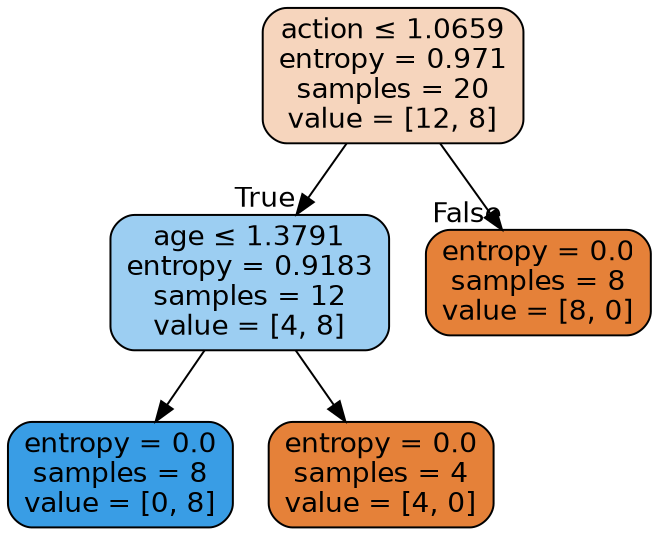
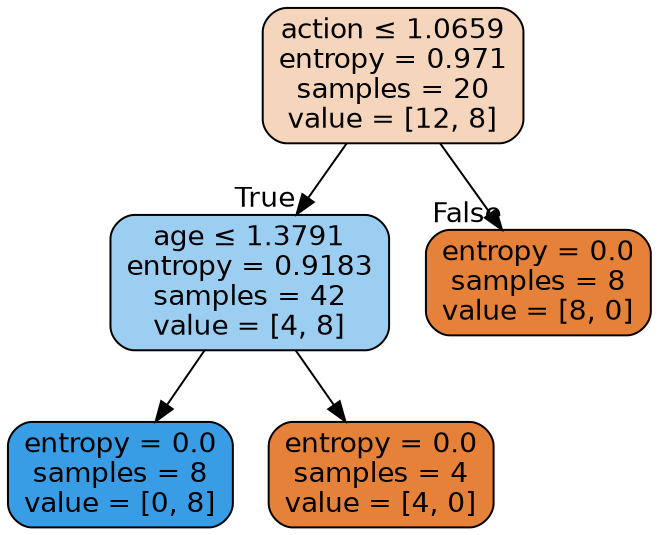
node "age ≤ 1.3791": text "samples = 12" -> "samples = 42"
